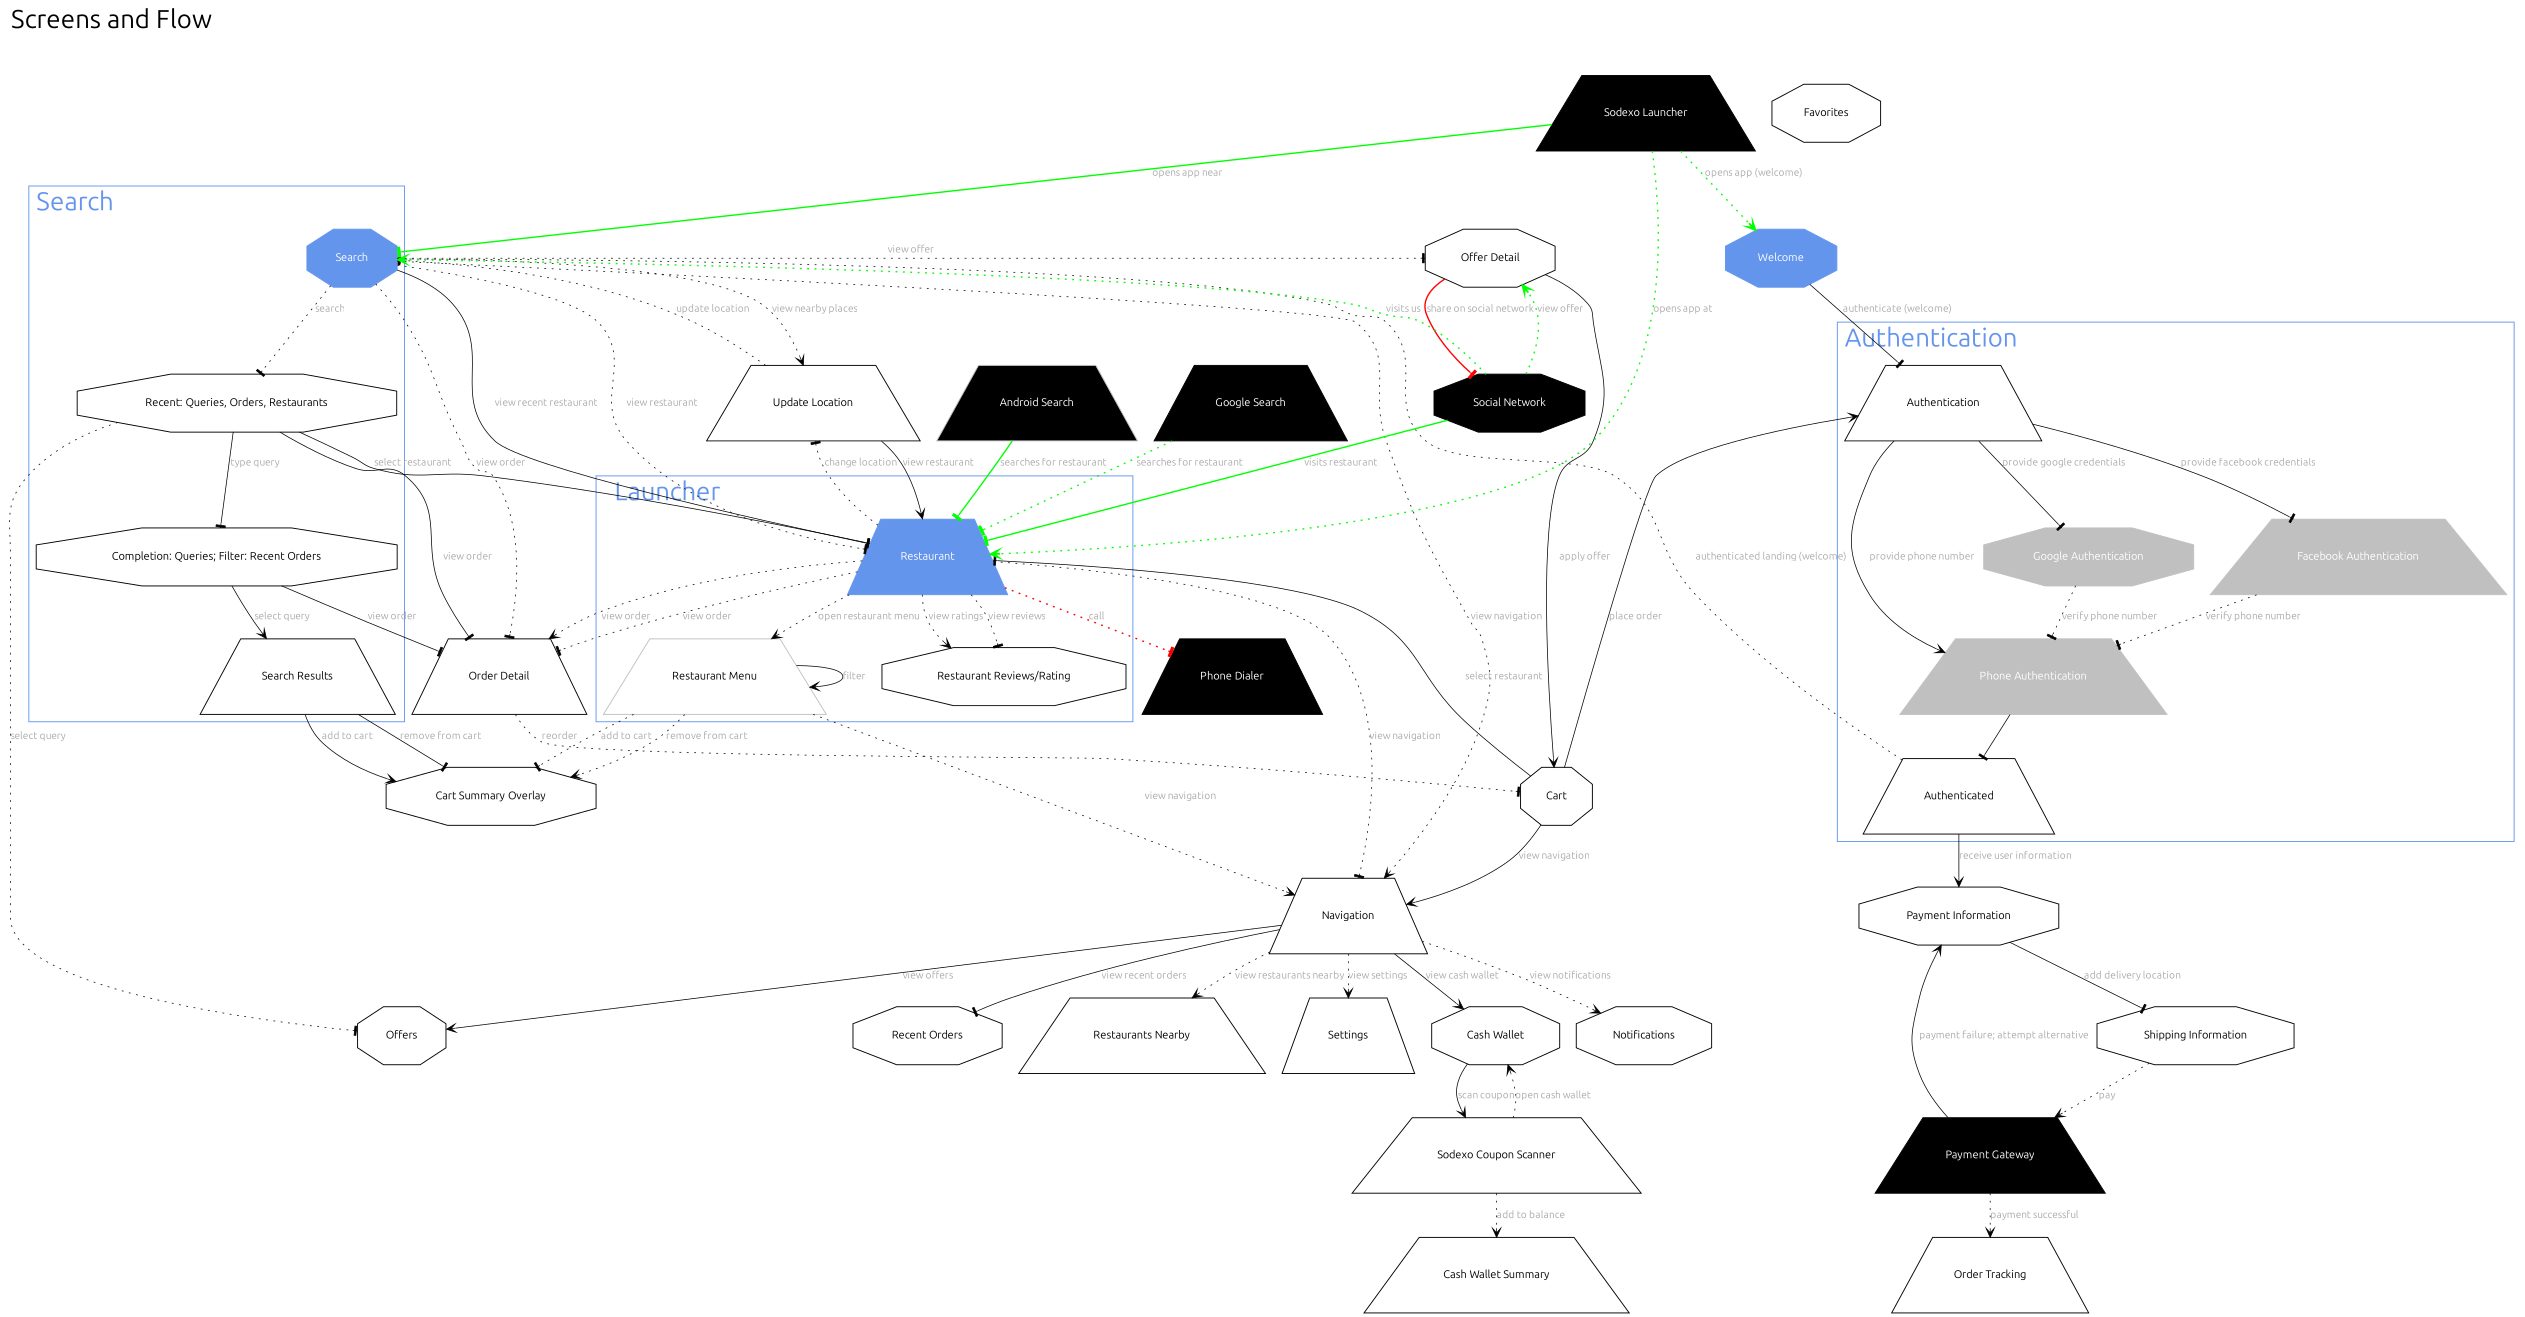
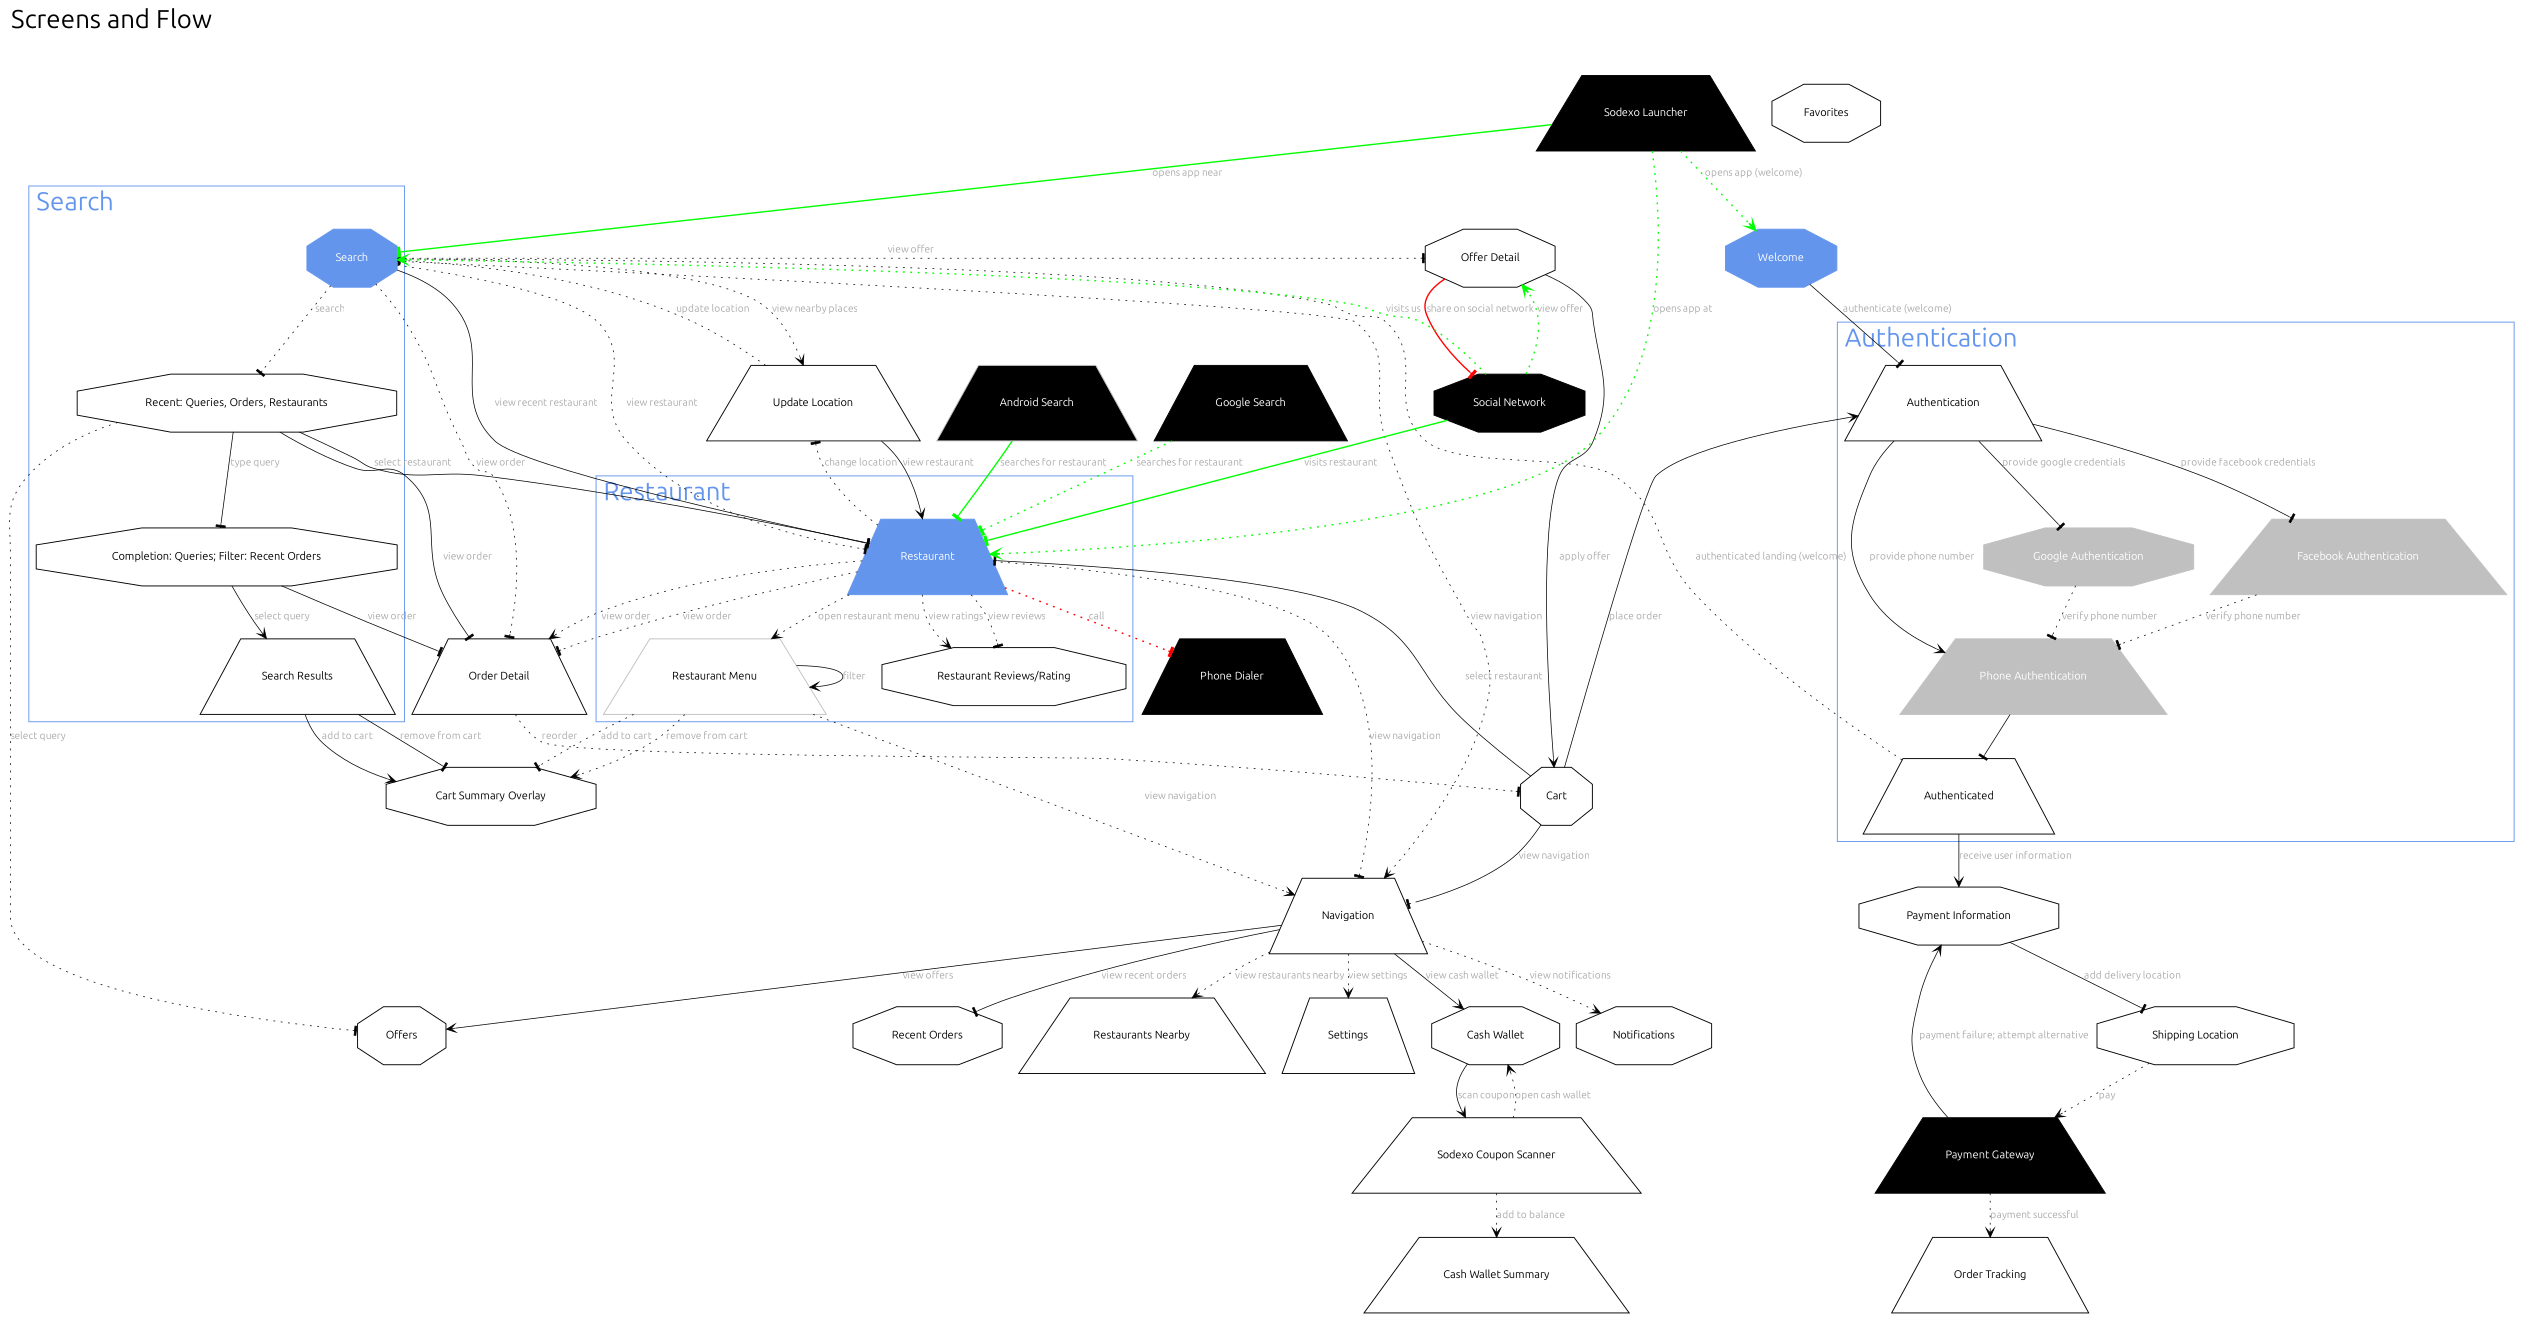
cluster "Launcher": label "Launcher" -> "Restaurant"
edge "Cart" -> "Navigation": arrowhead vee -> tee
node "Shipping Information": label "Shipping Information" -> "Shipping Location"
